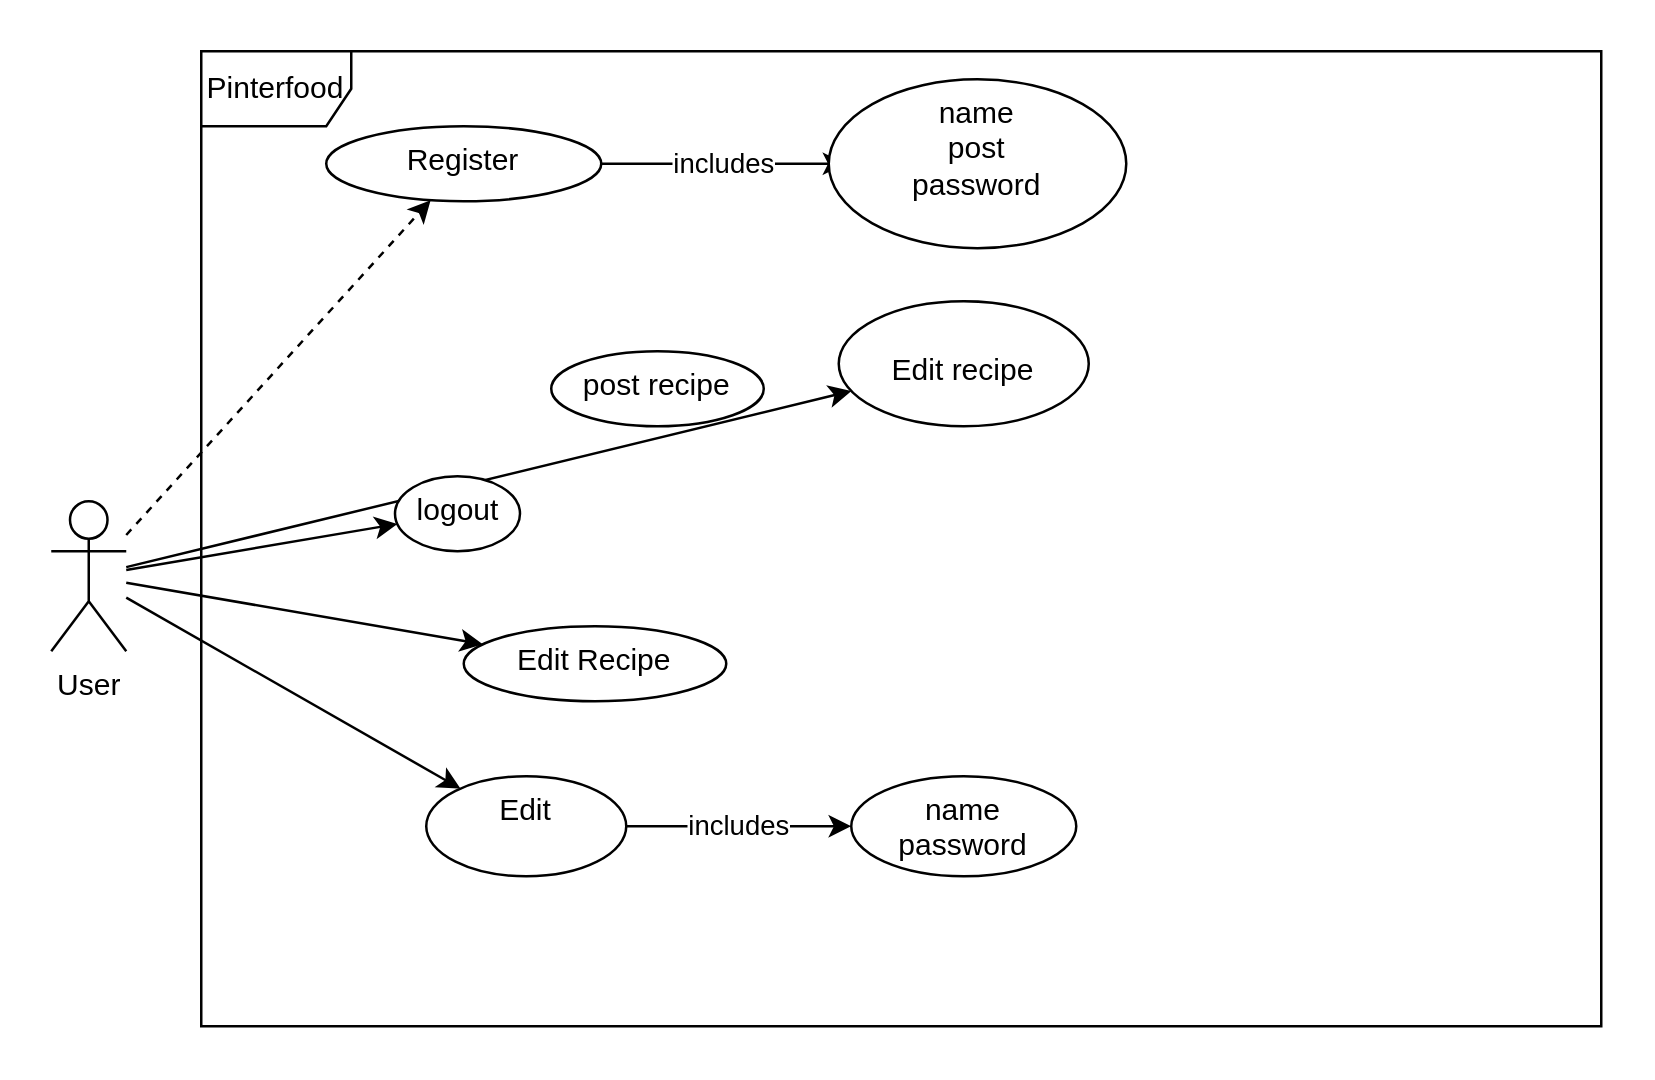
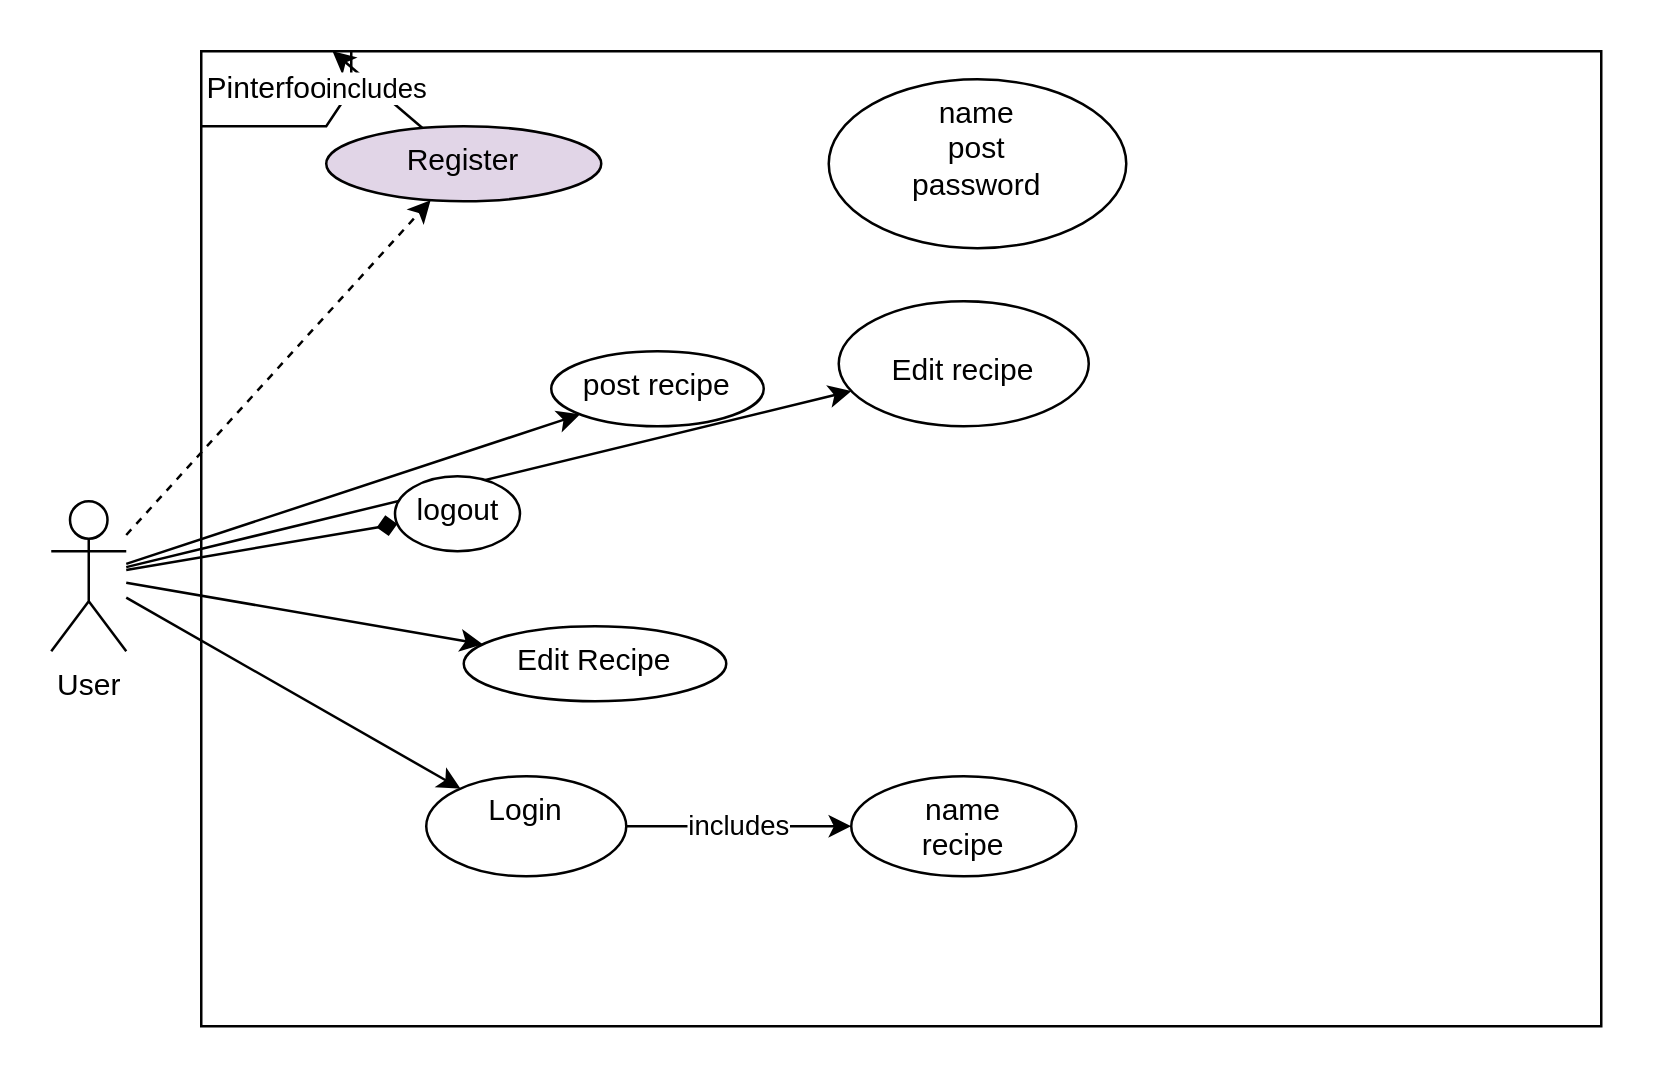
node "Register": fillcolor #ffffff -> #e1d5e7
edge "Register" -> "name post password": now "Register" -> "Pinterfood"
edge "User" -> "post recipe": added
edge "User" -> "logout": arrowhead classic -> diamond
node "Edit": label "Edit" -> "Login"
node "name password": label "name password" -> "name recipe"
